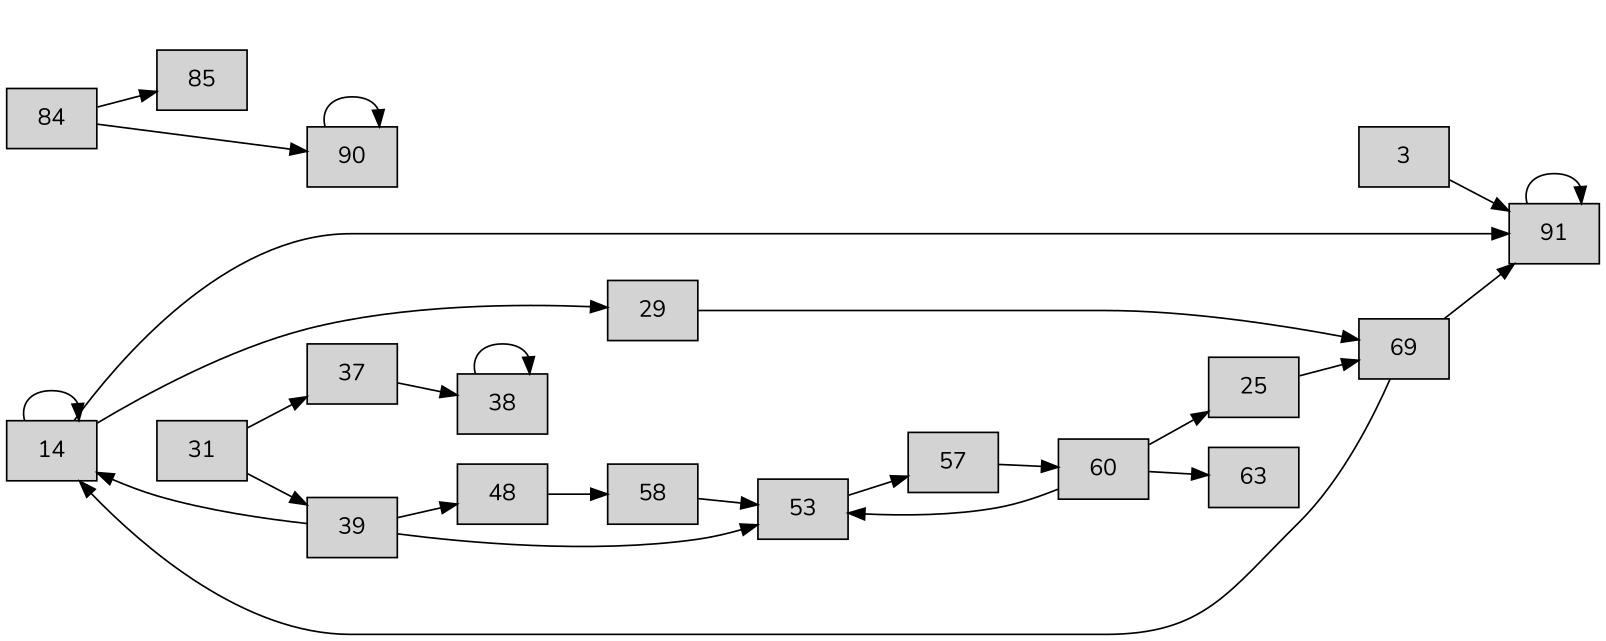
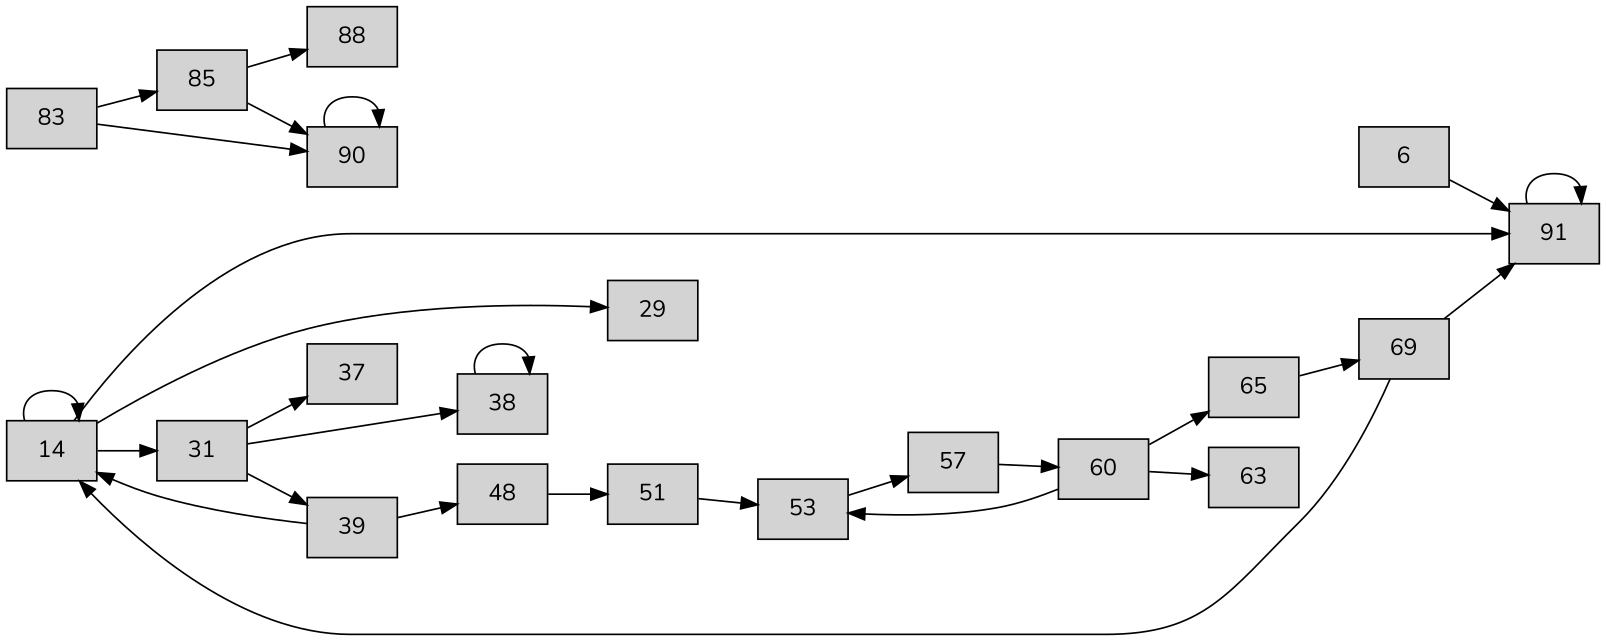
node "88": added
edge "85" -> "90": added
node "84": label "84" -> "83"
node "3": label "3" -> "6"
edge "29" -> "69": removed
edge "37" -> "38": now "31" -> "38"
node "25": label "25" -> "65"
edge "14" -> "31": added
node "58": label "58" -> "51"
edge "39" -> "53": removed
